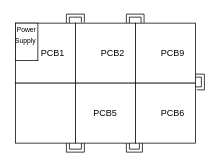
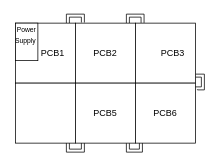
node "PCB2": moved (113, 53) -> (105, 53)
node "PCB9": label "PCB9" -> "PCB3"
node "PCB6": moved (173, 113) -> (165, 113)
